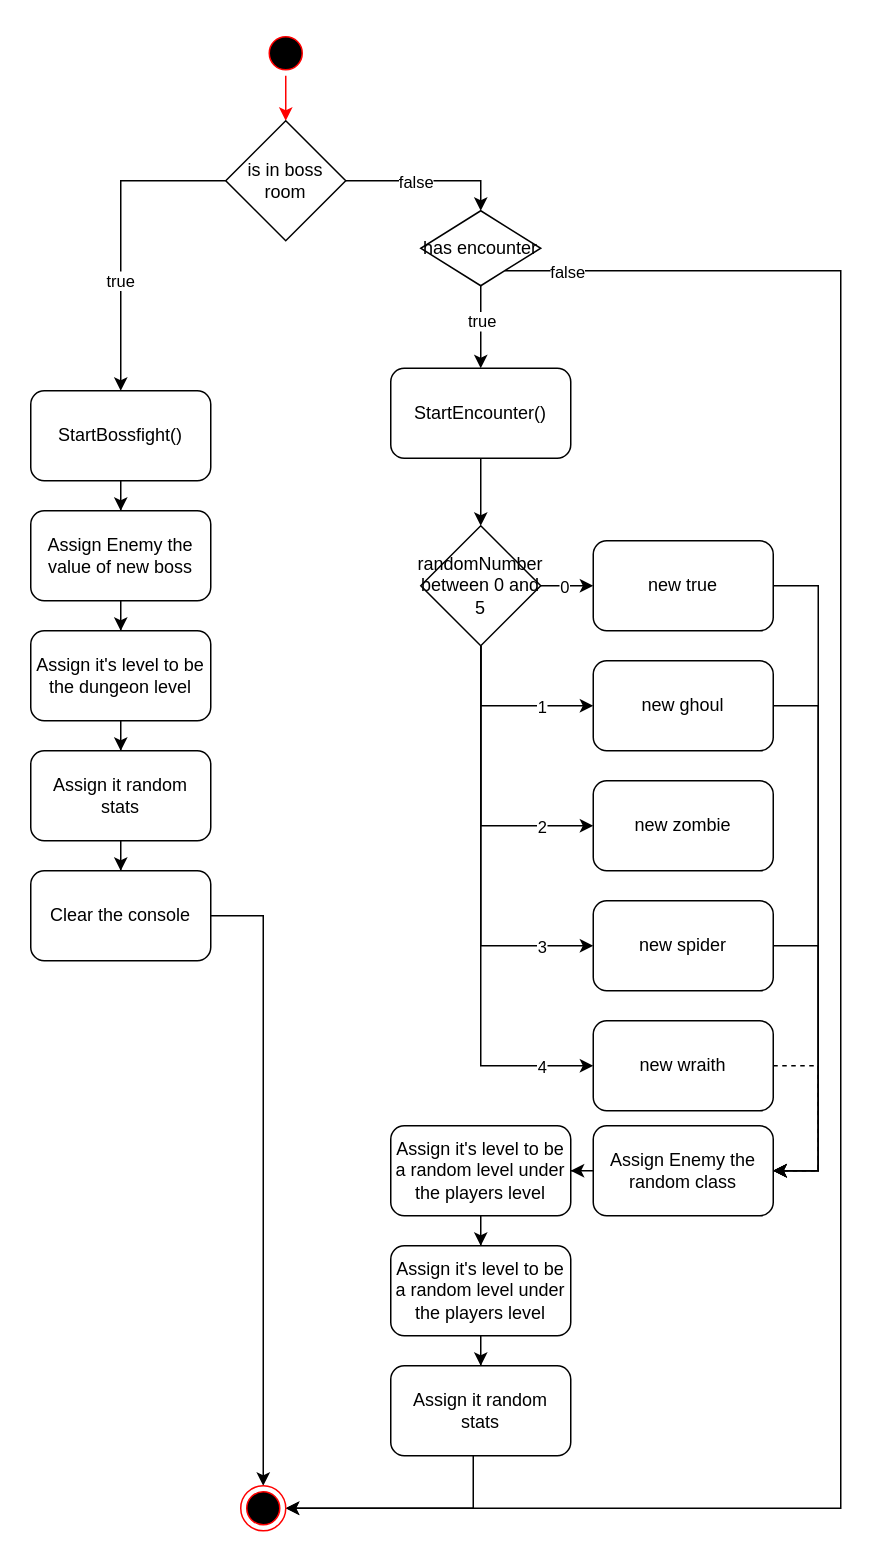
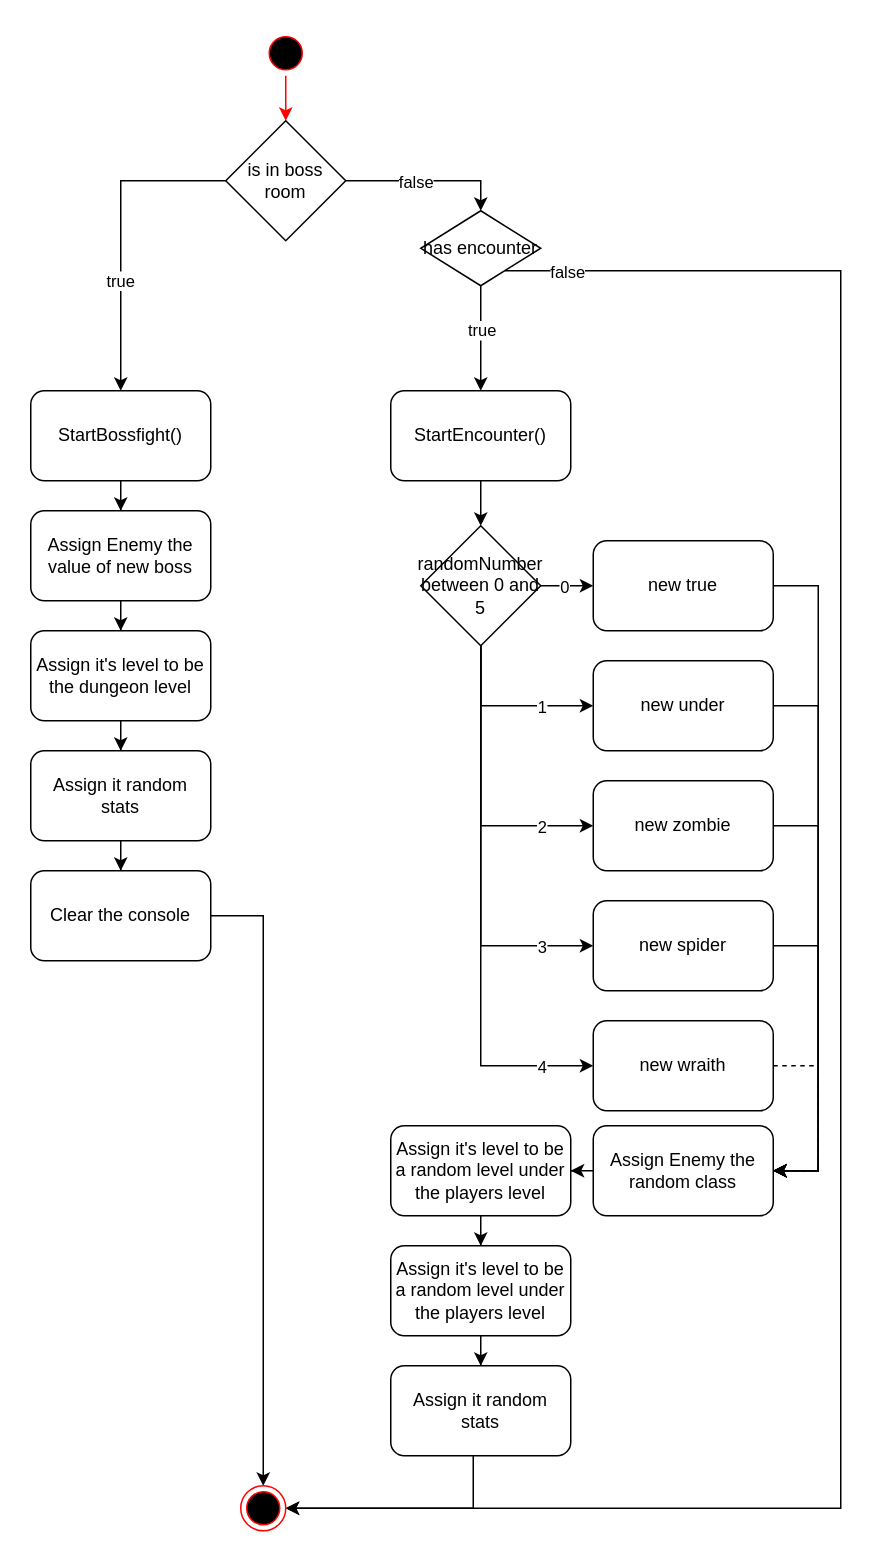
node "StartEncounter()": moved (481, 413) -> (481, 436)
node "new ghoul": label "new ghoul" -> "new under"
edge "new zombie" -> "Assign Enemy the random class": added
